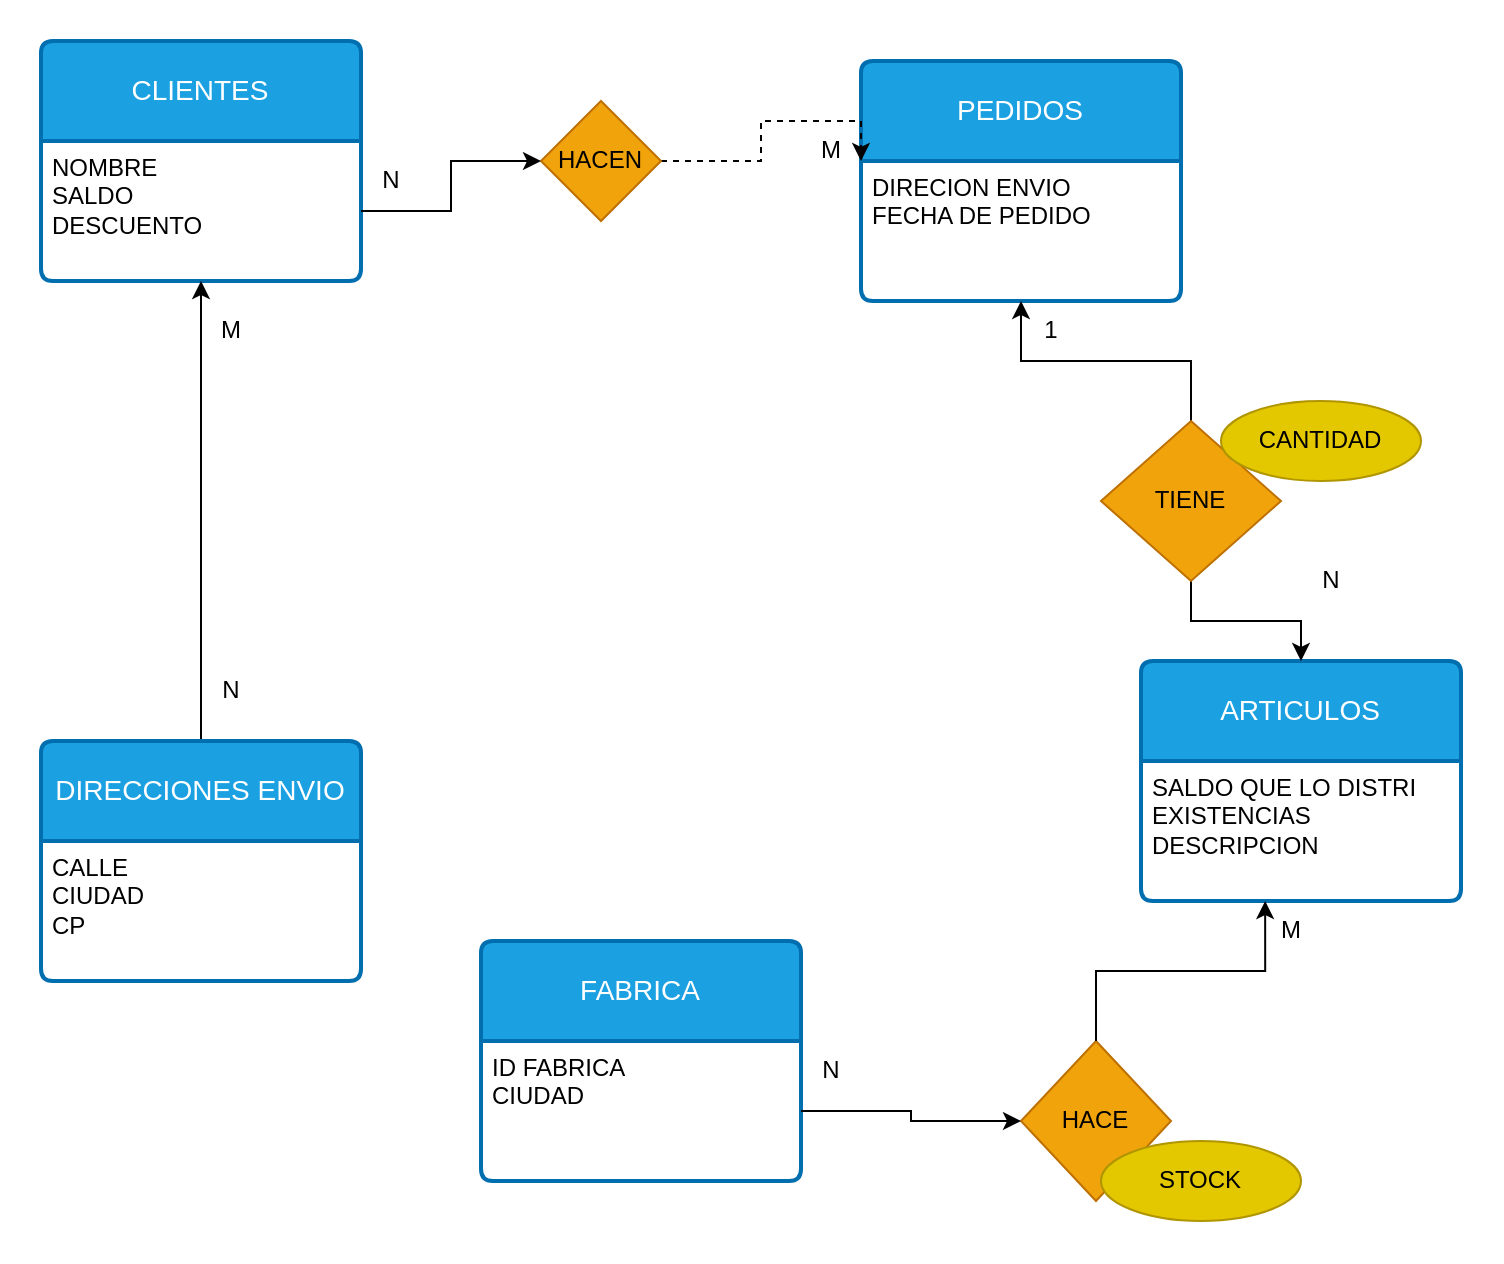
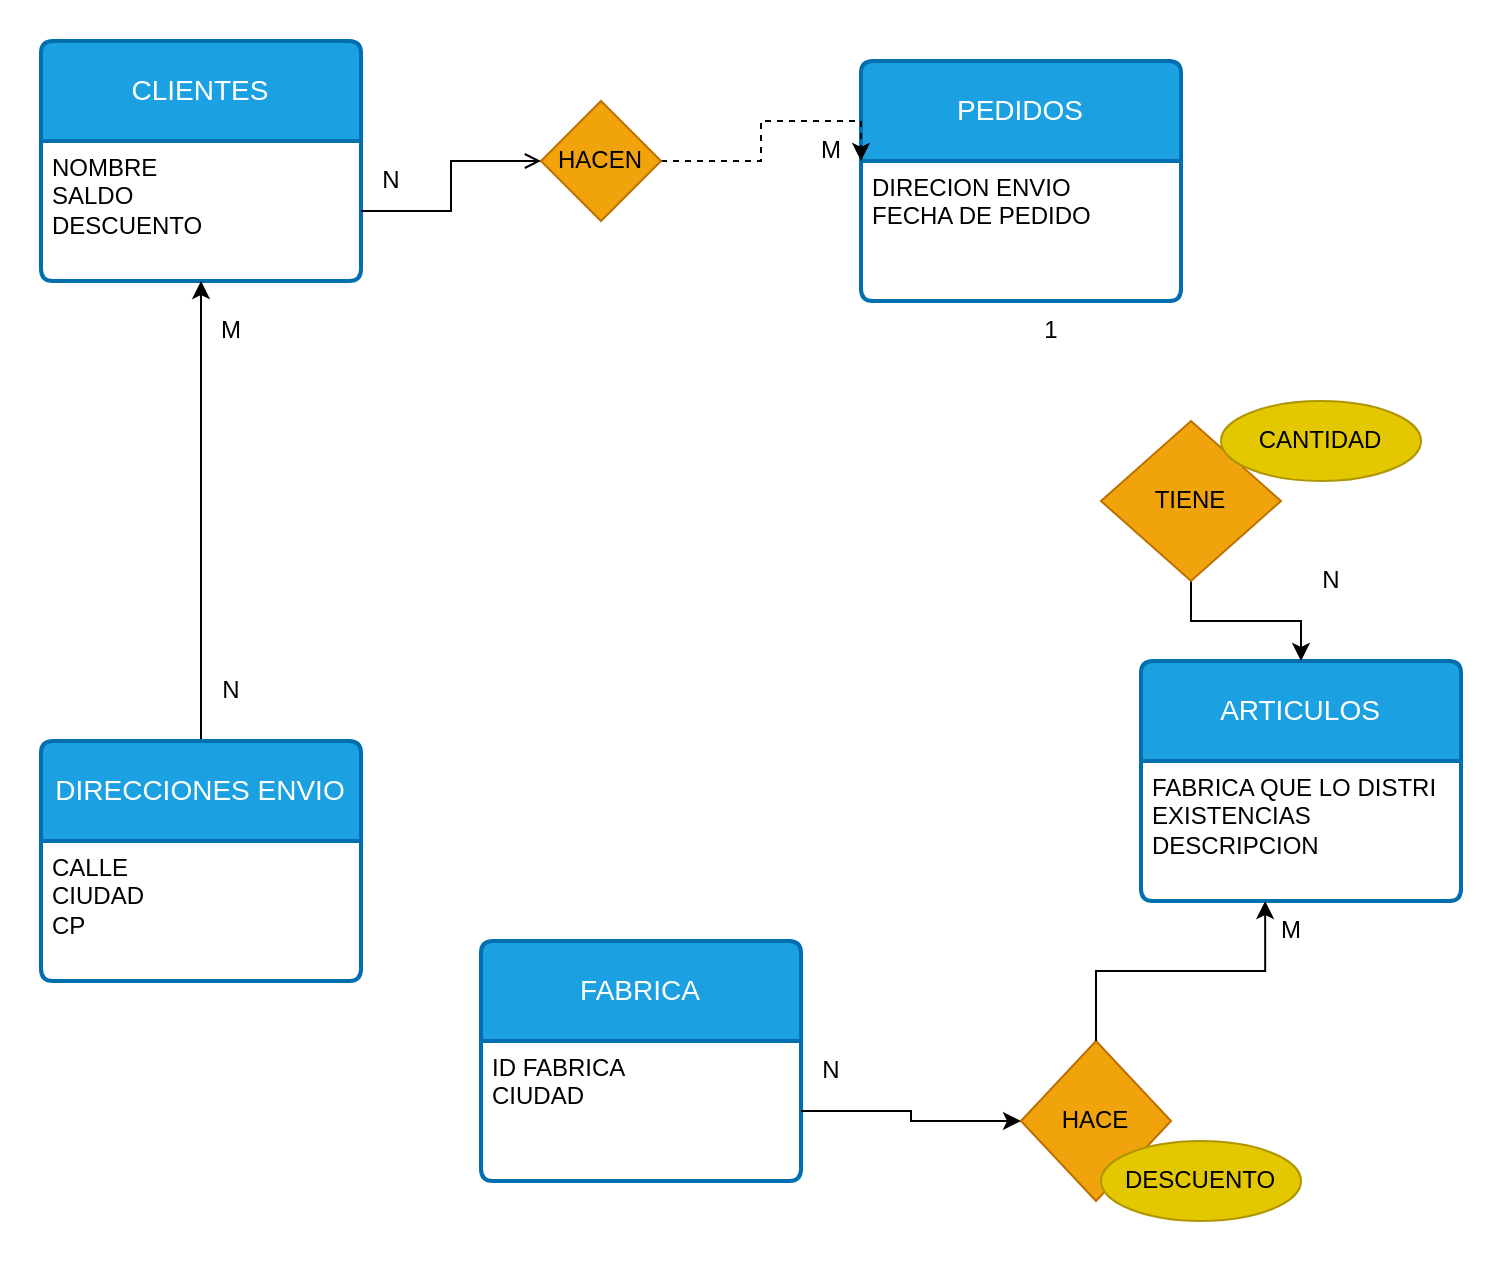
edge "NOMBRE SALDO DESCUENTO" -> "HACEN": arrowhead classic -> open
edge "TIENE" -> "DIRECION ENVIO FECHA DE PEDIDO": removed
node "SALDO QUE LO DISTRI EXISTENCIAS DESCRIPCION": label "SALDO QUE LO DISTRI EXISTENCIAS DESCRIPCION" -> "FABRICA QUE LO DISTRI EXISTENCIAS DESCRIPCION"
node "STOCK": label "STOCK" -> "DESCUENTO"
